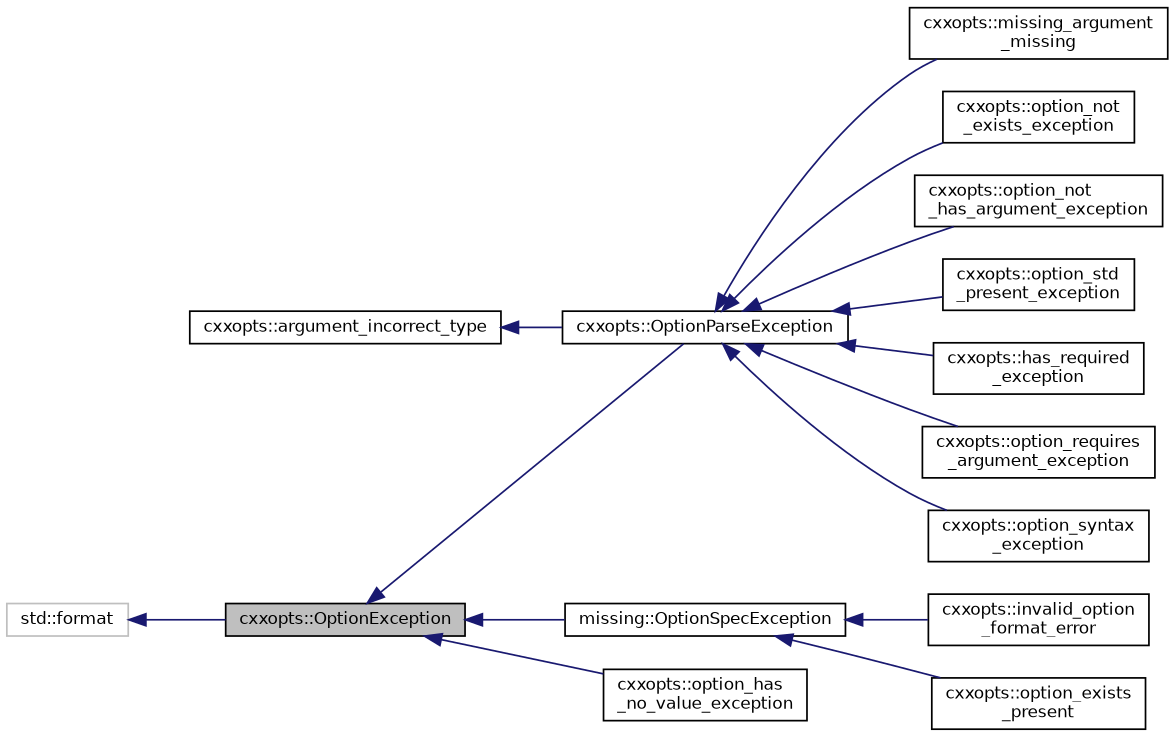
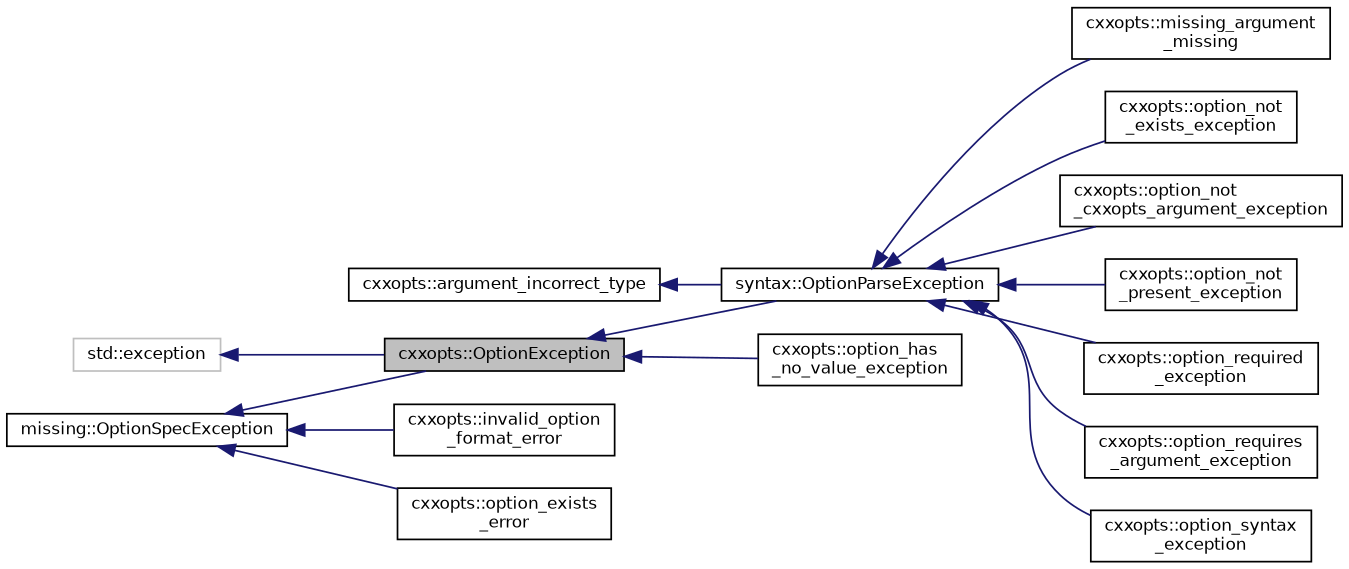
node "cxxopts::option_not _has_argument_exception": label "cxxopts::option_not _has_argument_exception" -> "cxxopts::option_not _cxxopts_argument_exception"
node "cxxopts::option_std _present_exception": label "cxxopts::option_std _present_exception" -> "cxxopts::option_not _present_exception"
node "cxxopts::OptionParseException": label "cxxopts::OptionParseException" -> "syntax::OptionParseException"
node "cxxopts::has_required _exception": label "cxxopts::has_required _exception" -> "cxxopts::option_required _exception"
node "std::format": label "std::format" -> "std::exception"
edge "missing::OptionSpecException" -> "cxxopts::OptionException": reversed
node "cxxopts::option_exists _present": label "cxxopts::option_exists _present" -> "cxxopts::option_exists _error"
